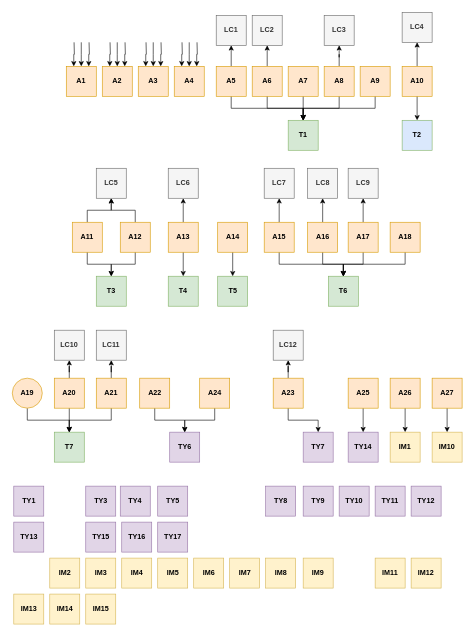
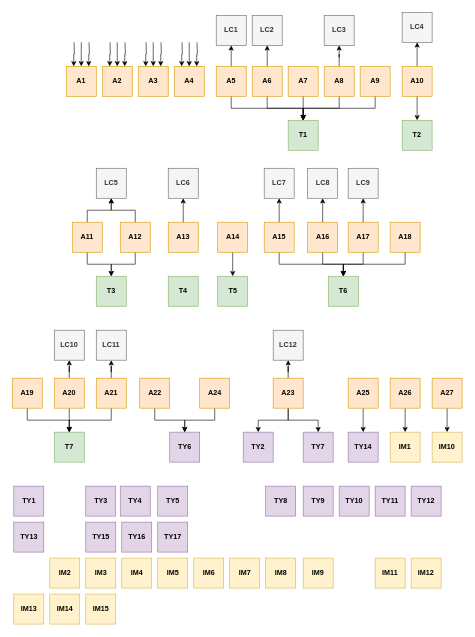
node "T2": fillcolor #dae8fc -> #d5e8d4
edge "A13" -> "T4": removed
node "A19": shape ellipse -> rectangle
edge "A23" -> "TY2": added
node "TY2": added
